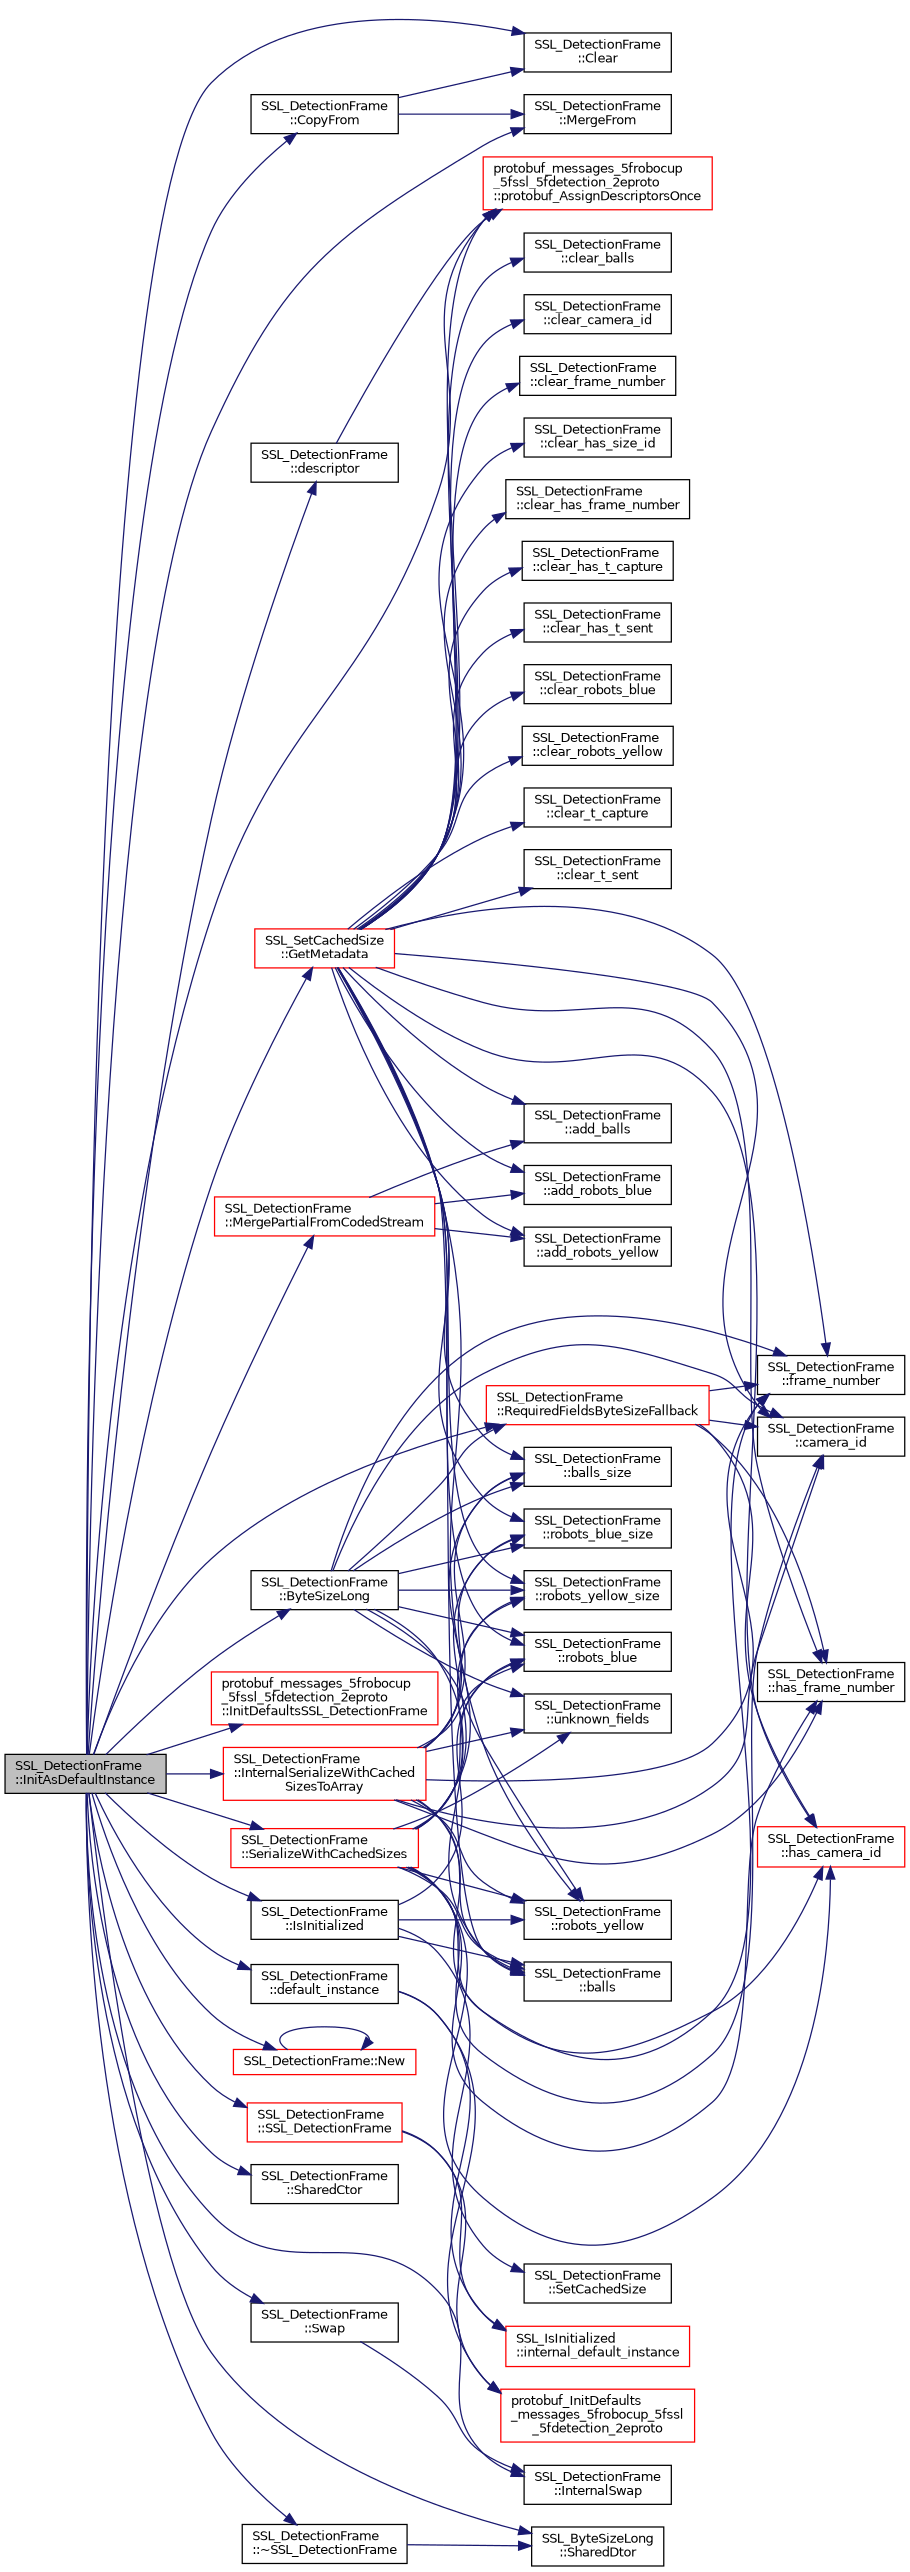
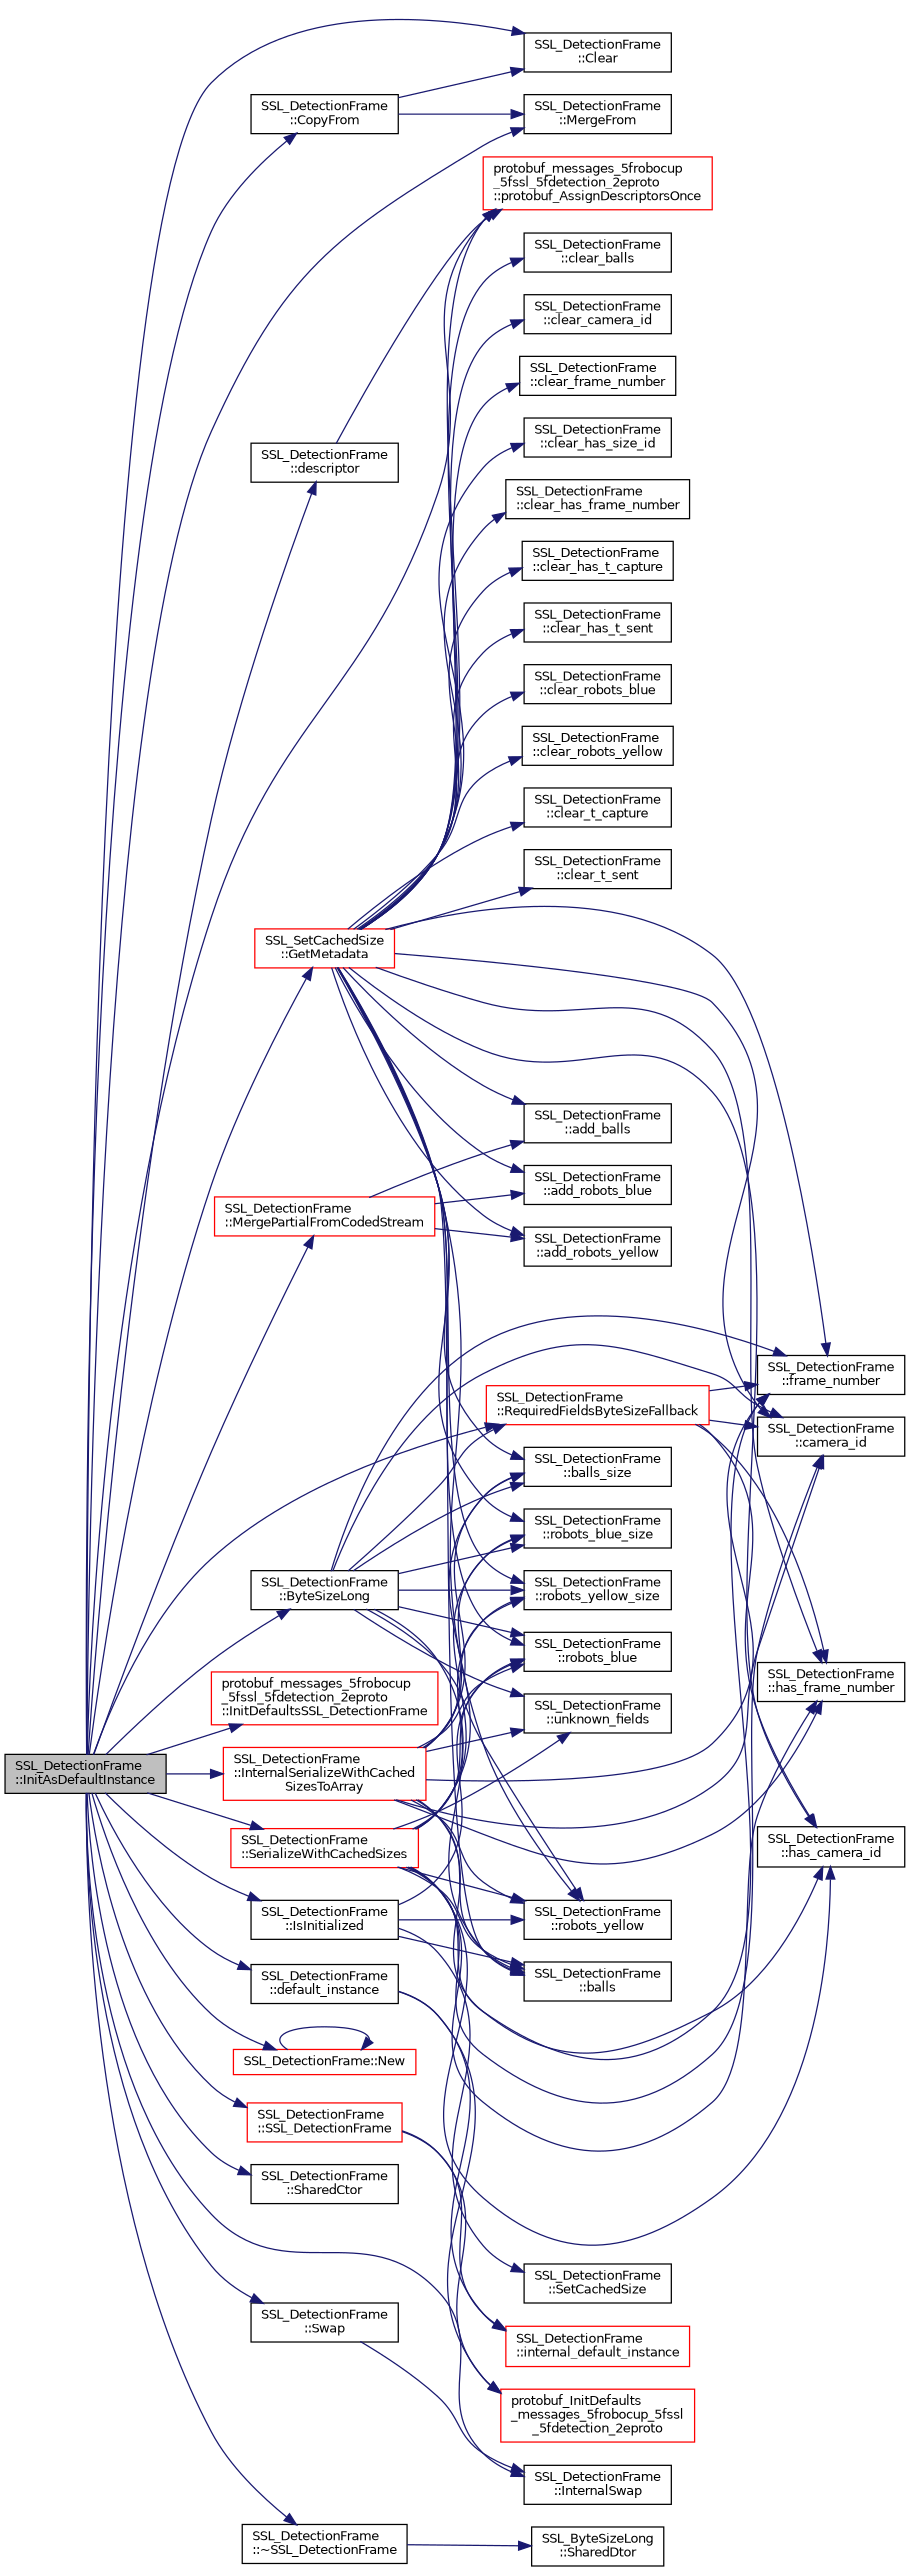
node "SSL_DetectionFrame ::has_camera_id": color red -> black
edge "SSL_DetectionFrame ::InitAsDefaultInstance" -> "SSL_ByteSizeLong ::SharedDtor": removed
node "SSL_IsInitialized ::internal_default_instance": label "SSL_IsInitialized ::internal_default_instance" -> "SSL_DetectionFrame ::internal_default_instance"
